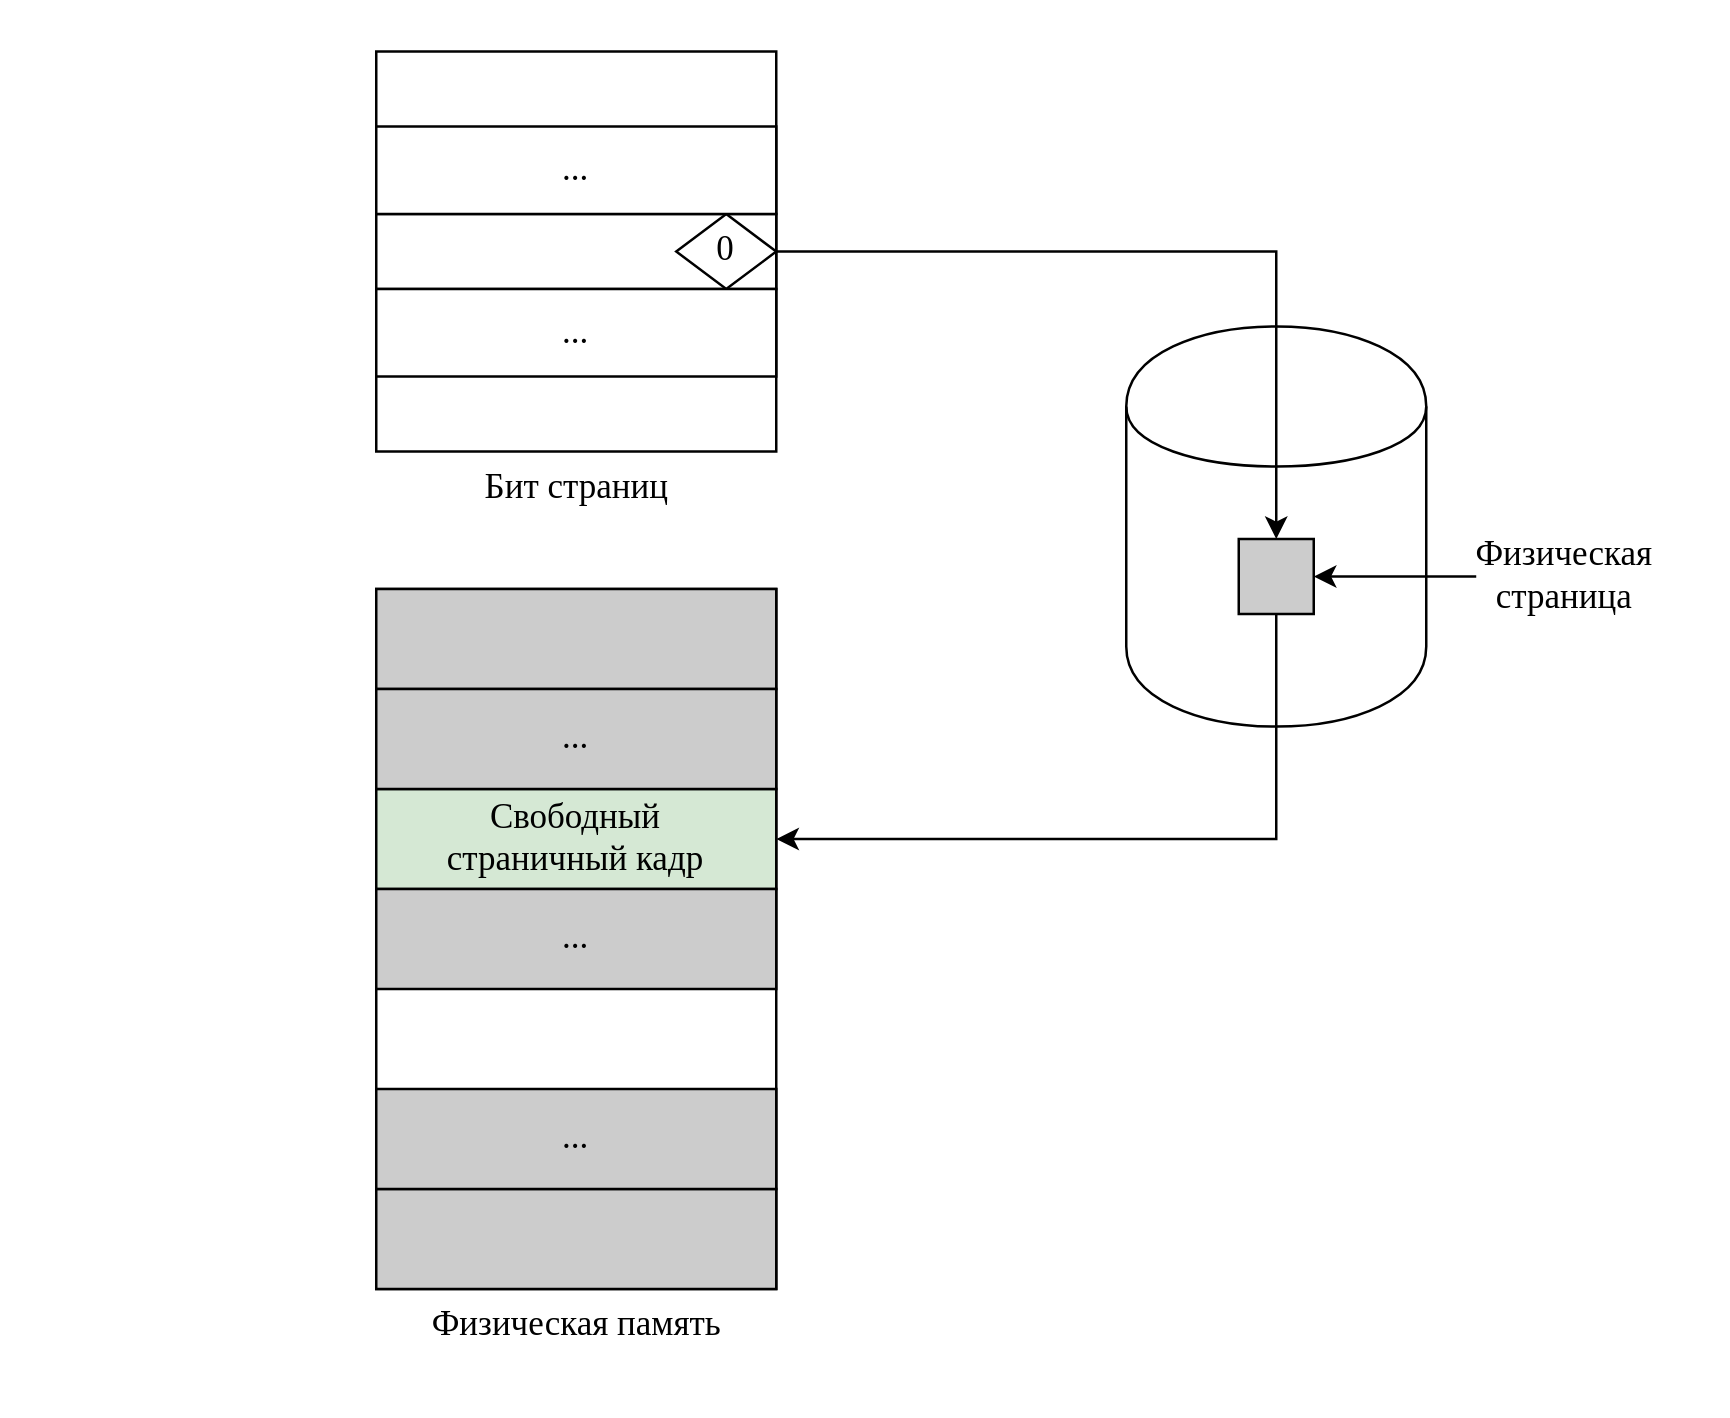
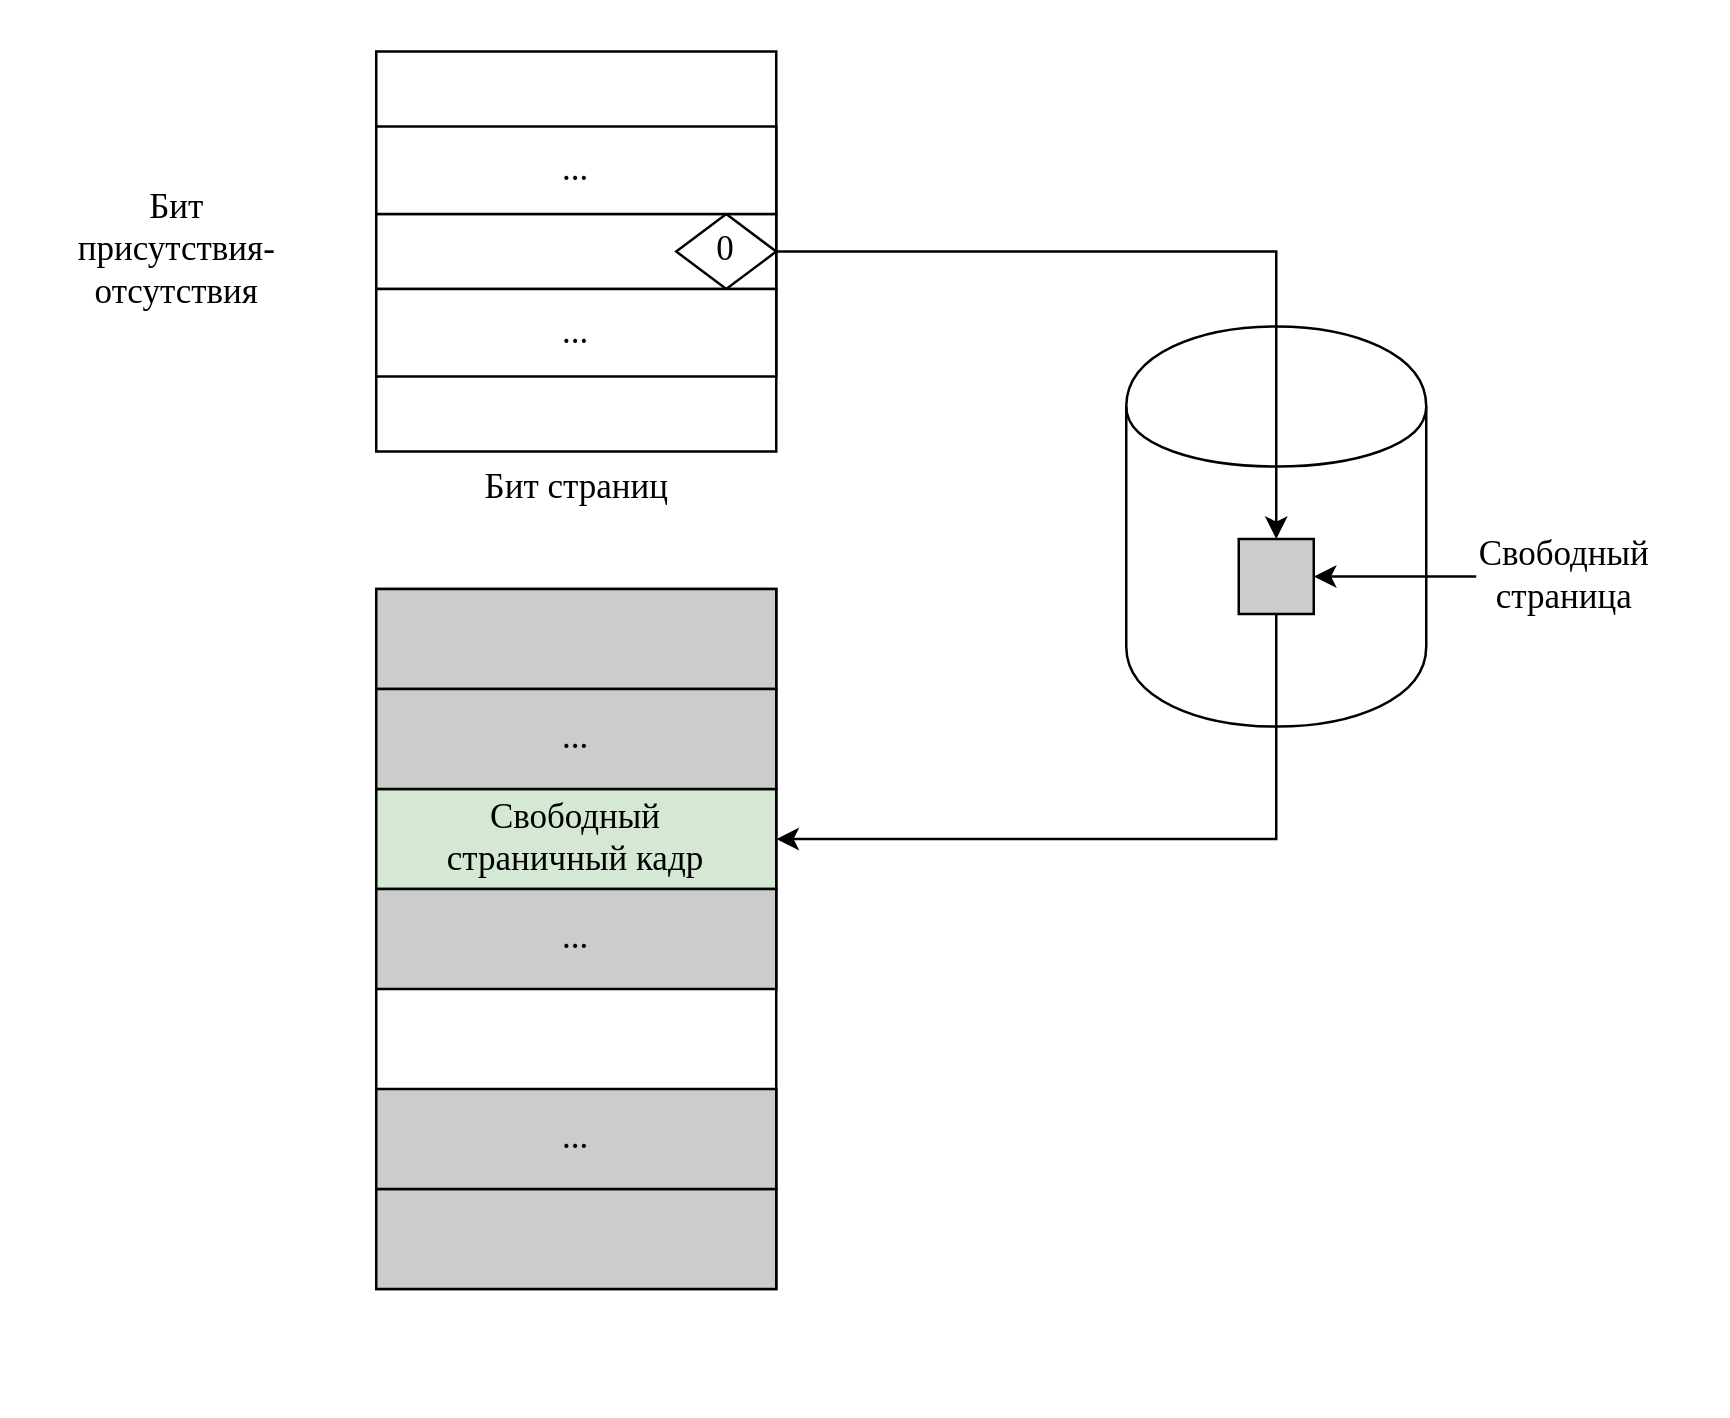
node "Бит присутствия- отсутствия": added
node "Физическая страница": label "Физическая страница" -> "Свободный страница"
node "Физическая память": removed
